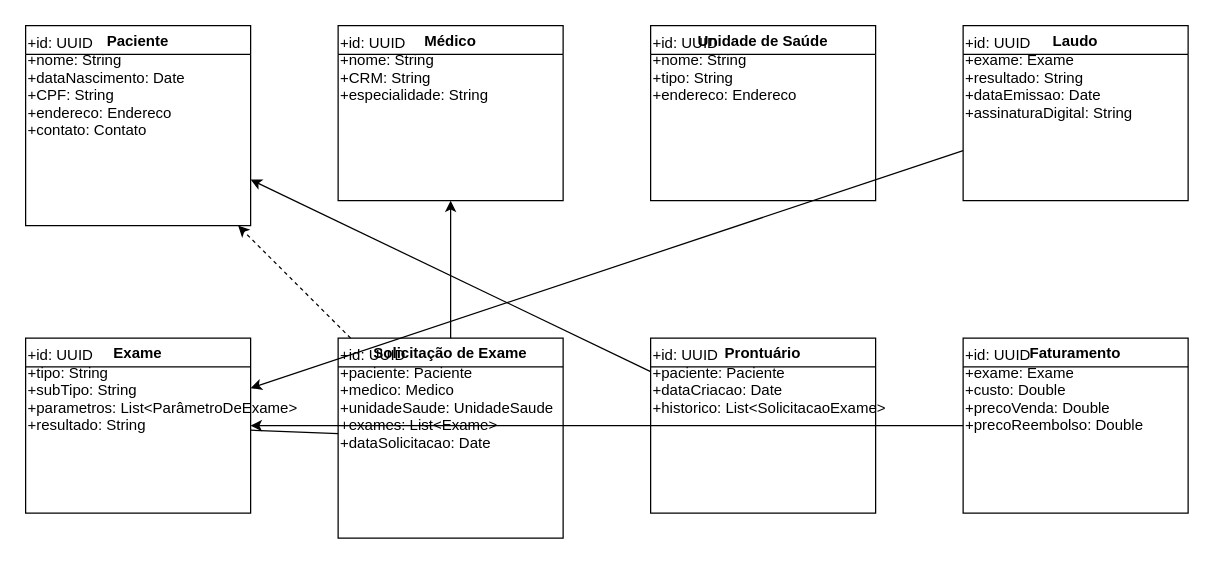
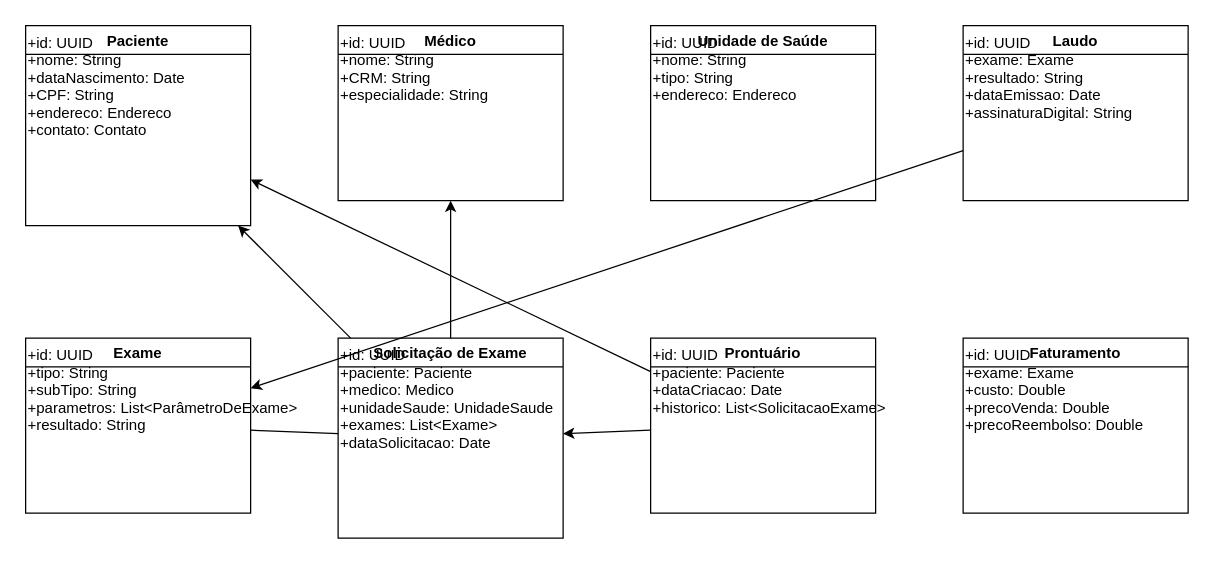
edge "Solicitação de Exame" -> "Paciente": style dashed -> solid
edge "Faturamento" -> "Exame": removed
edge "Prontuário" -> "Solicitação de Exame": added
